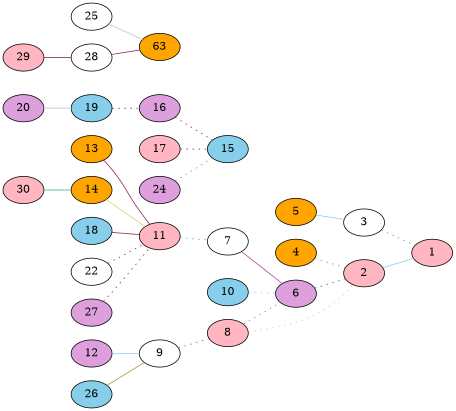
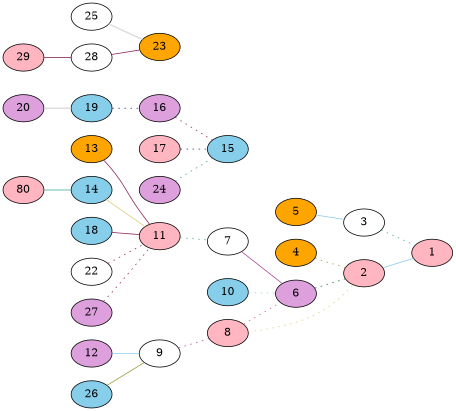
node "63": label "63" -> "23"
node "30": label "30" -> "80"
node "14": fillcolor orange -> skyblue
